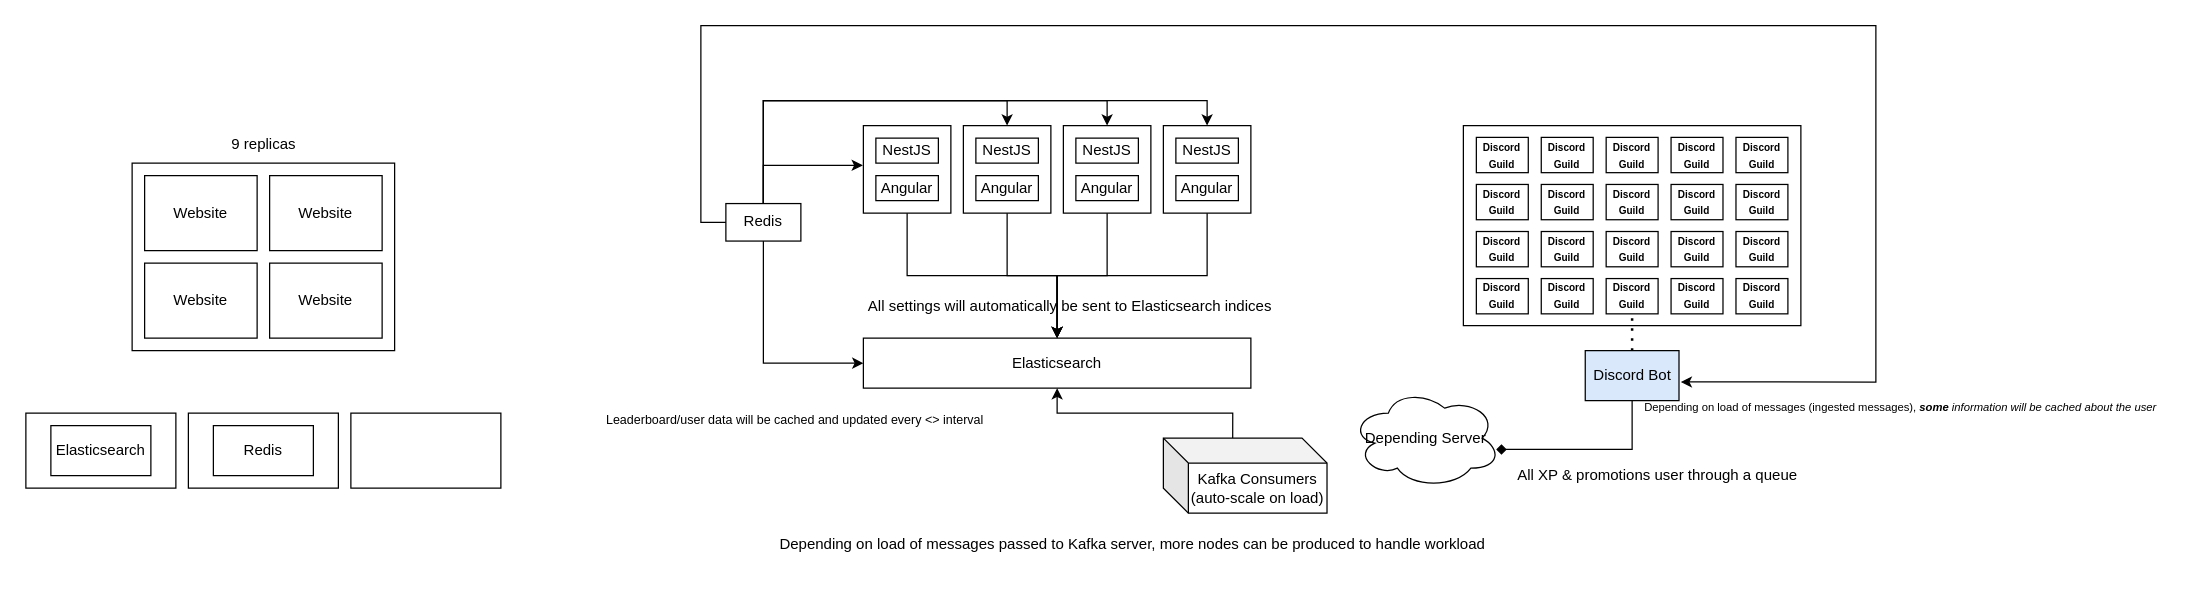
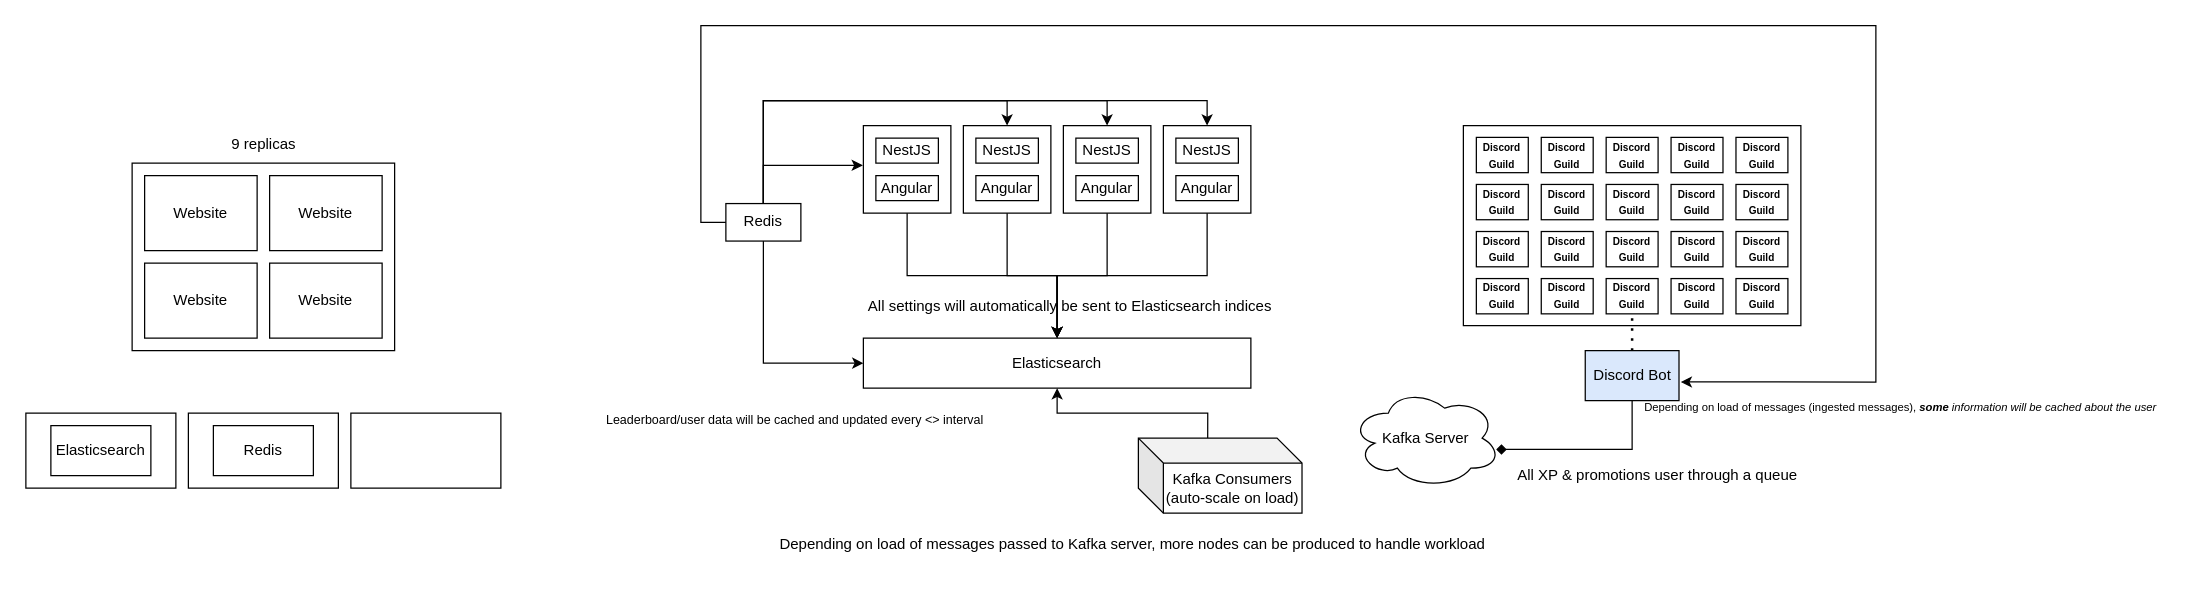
node "Depending Server": label "Depending Server" -> "Kafka Server"
node "Kafka Consumers (auto-scale on load)": moved (1245, 476) -> (1220, 476)
